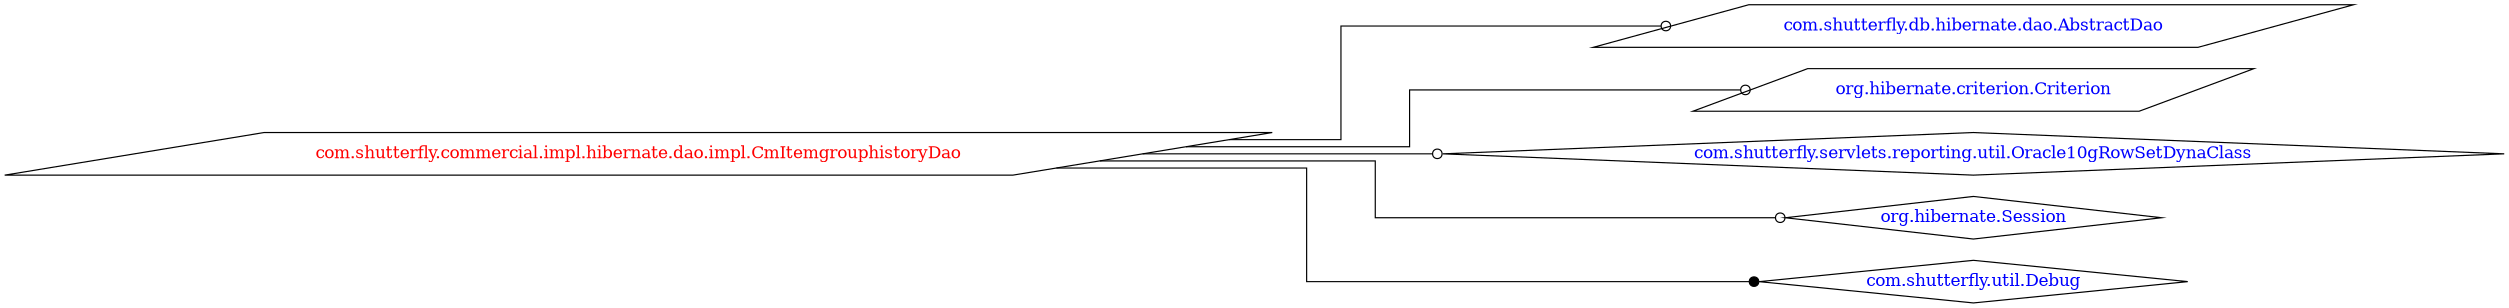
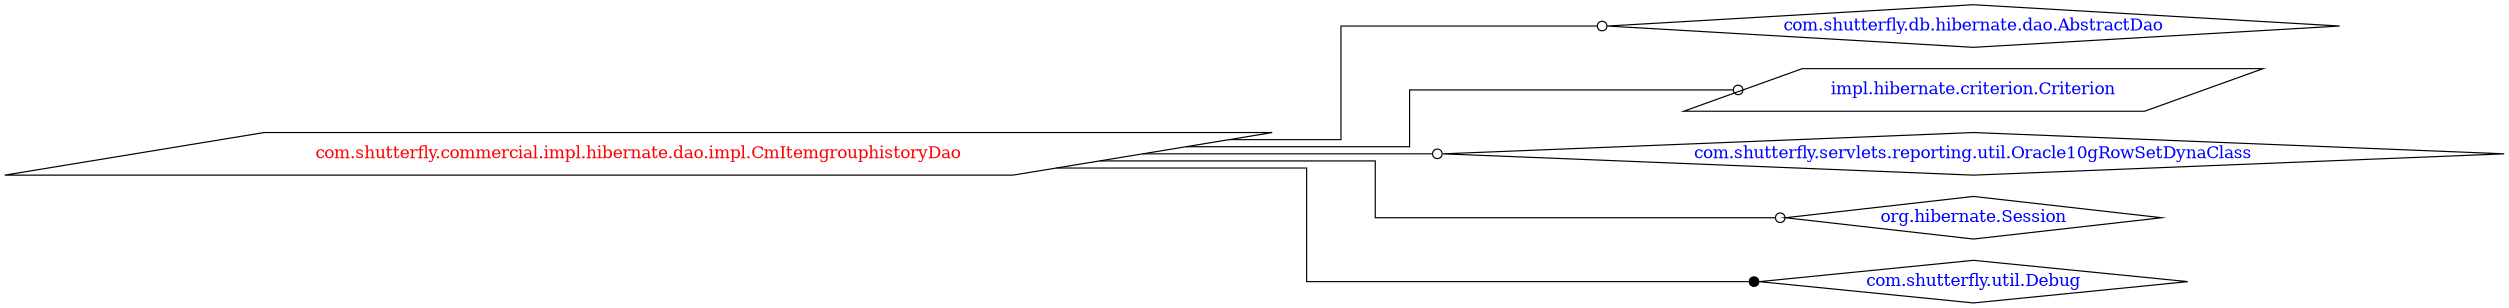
node "com.shutterfly.db.hibernate.dao.AbstractDao": shape parallelogram -> diamond
node "org.hibernate.criterion.Criterion": label "org.hibernate.criterion.Criterion" -> "impl.hibernate.criterion.Criterion"
